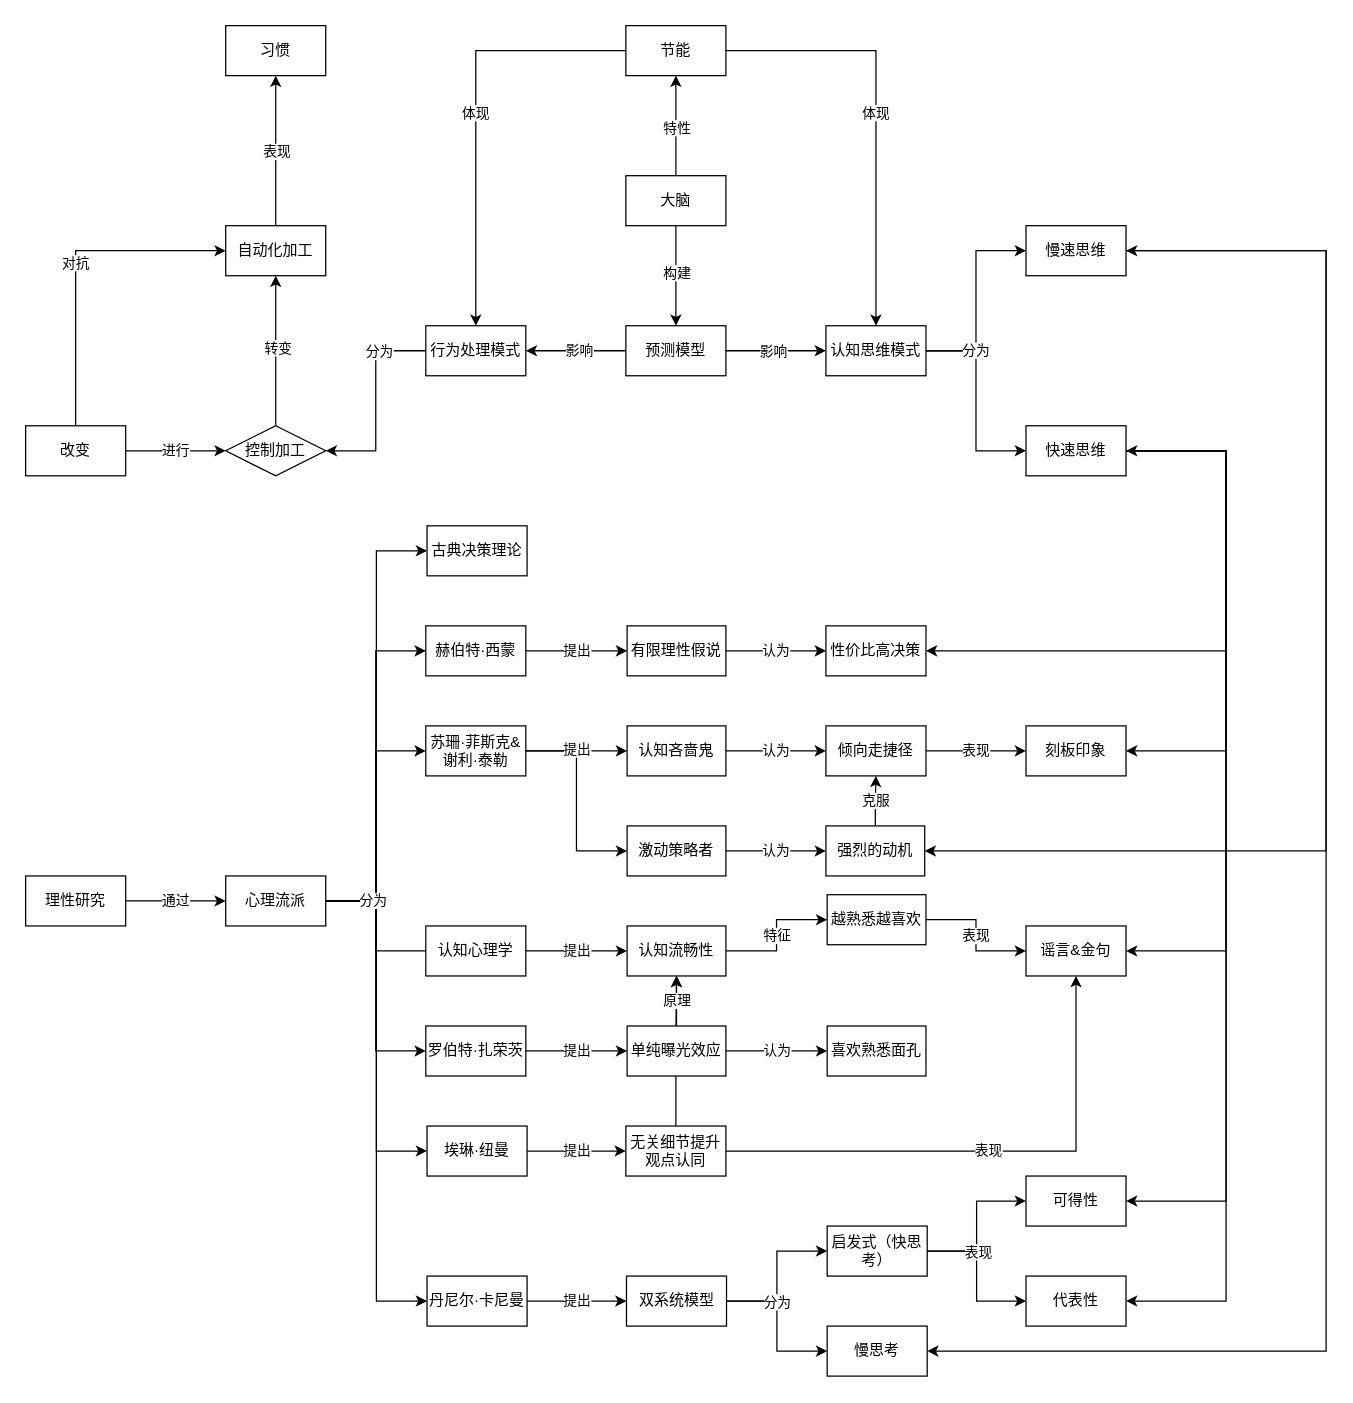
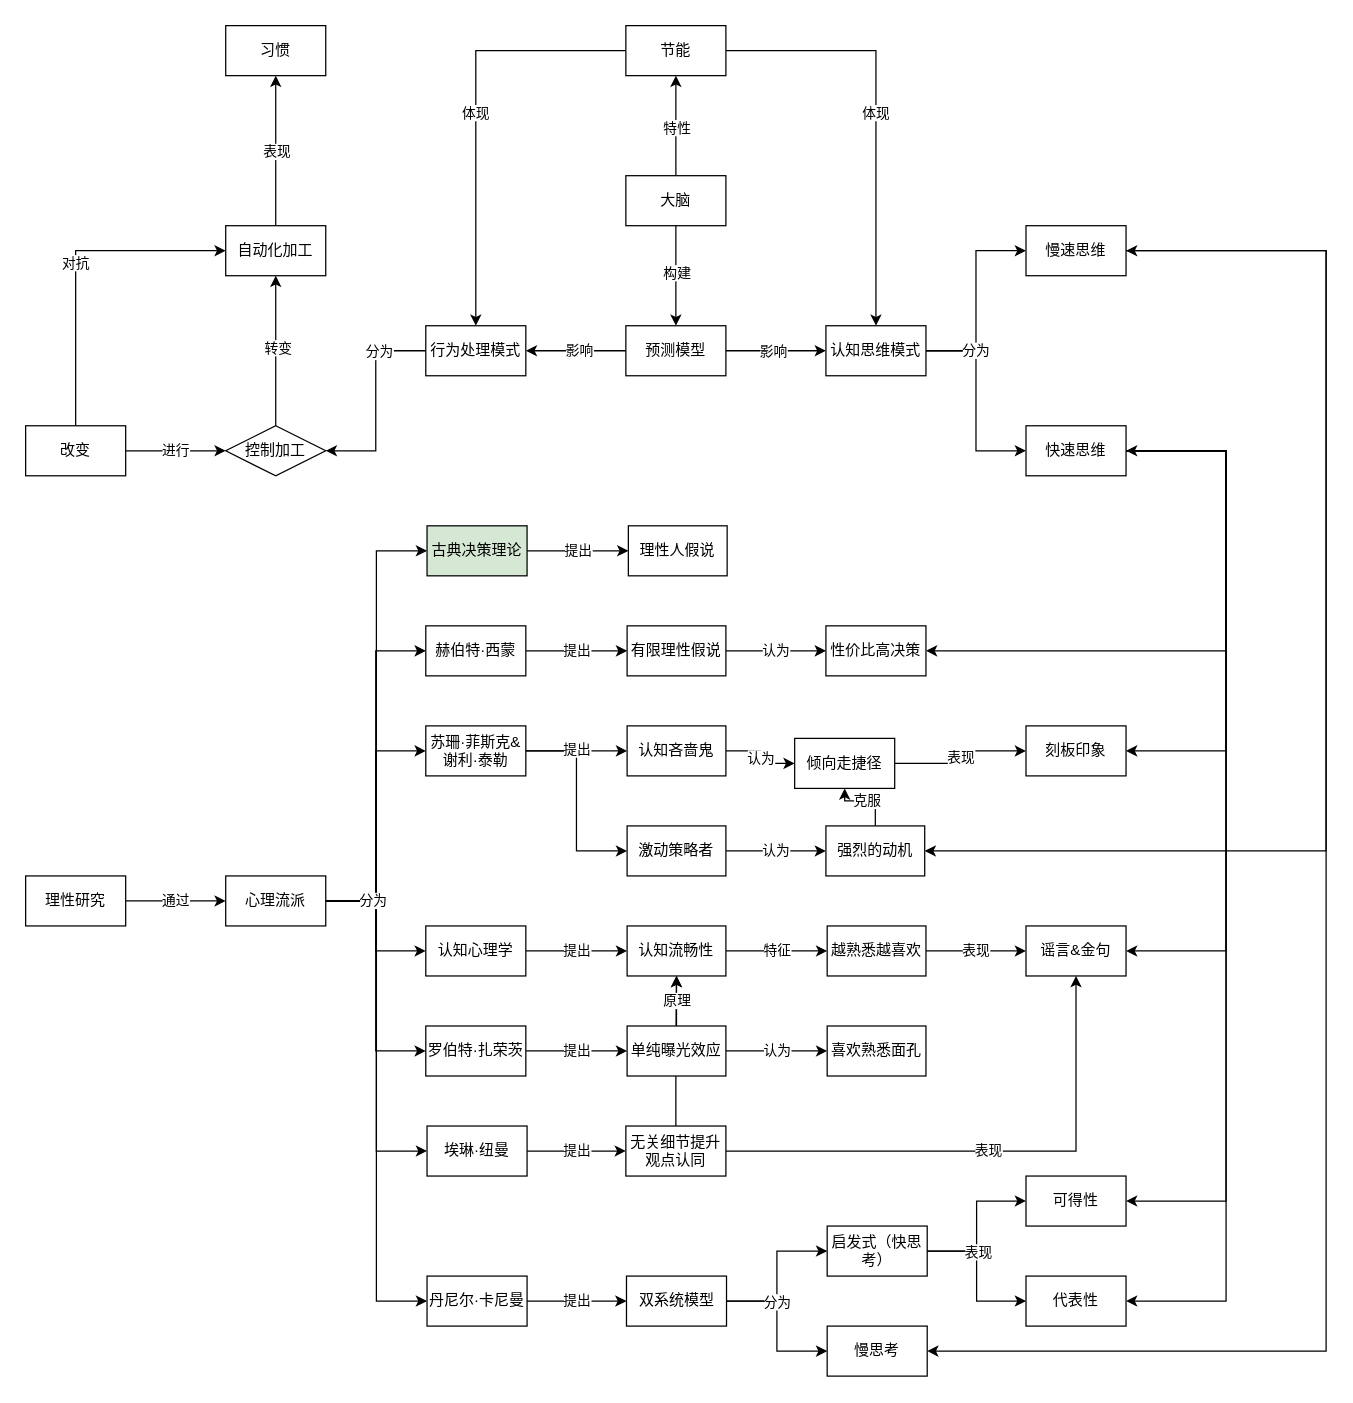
node "古典决策理论": fillcolor #ffffff -> #d5e8d4
edge "古典决策理论" -> "理性人假说": added, label "提出"
node "理性人假说": added
node "倾向走捷径": moved (876, 751) -> (844, 763)
node "越熟悉越喜欢": moved (876, 919) -> (876, 951)
edge "心理流派" -- "认知心理学": arrowhead none -> classic
